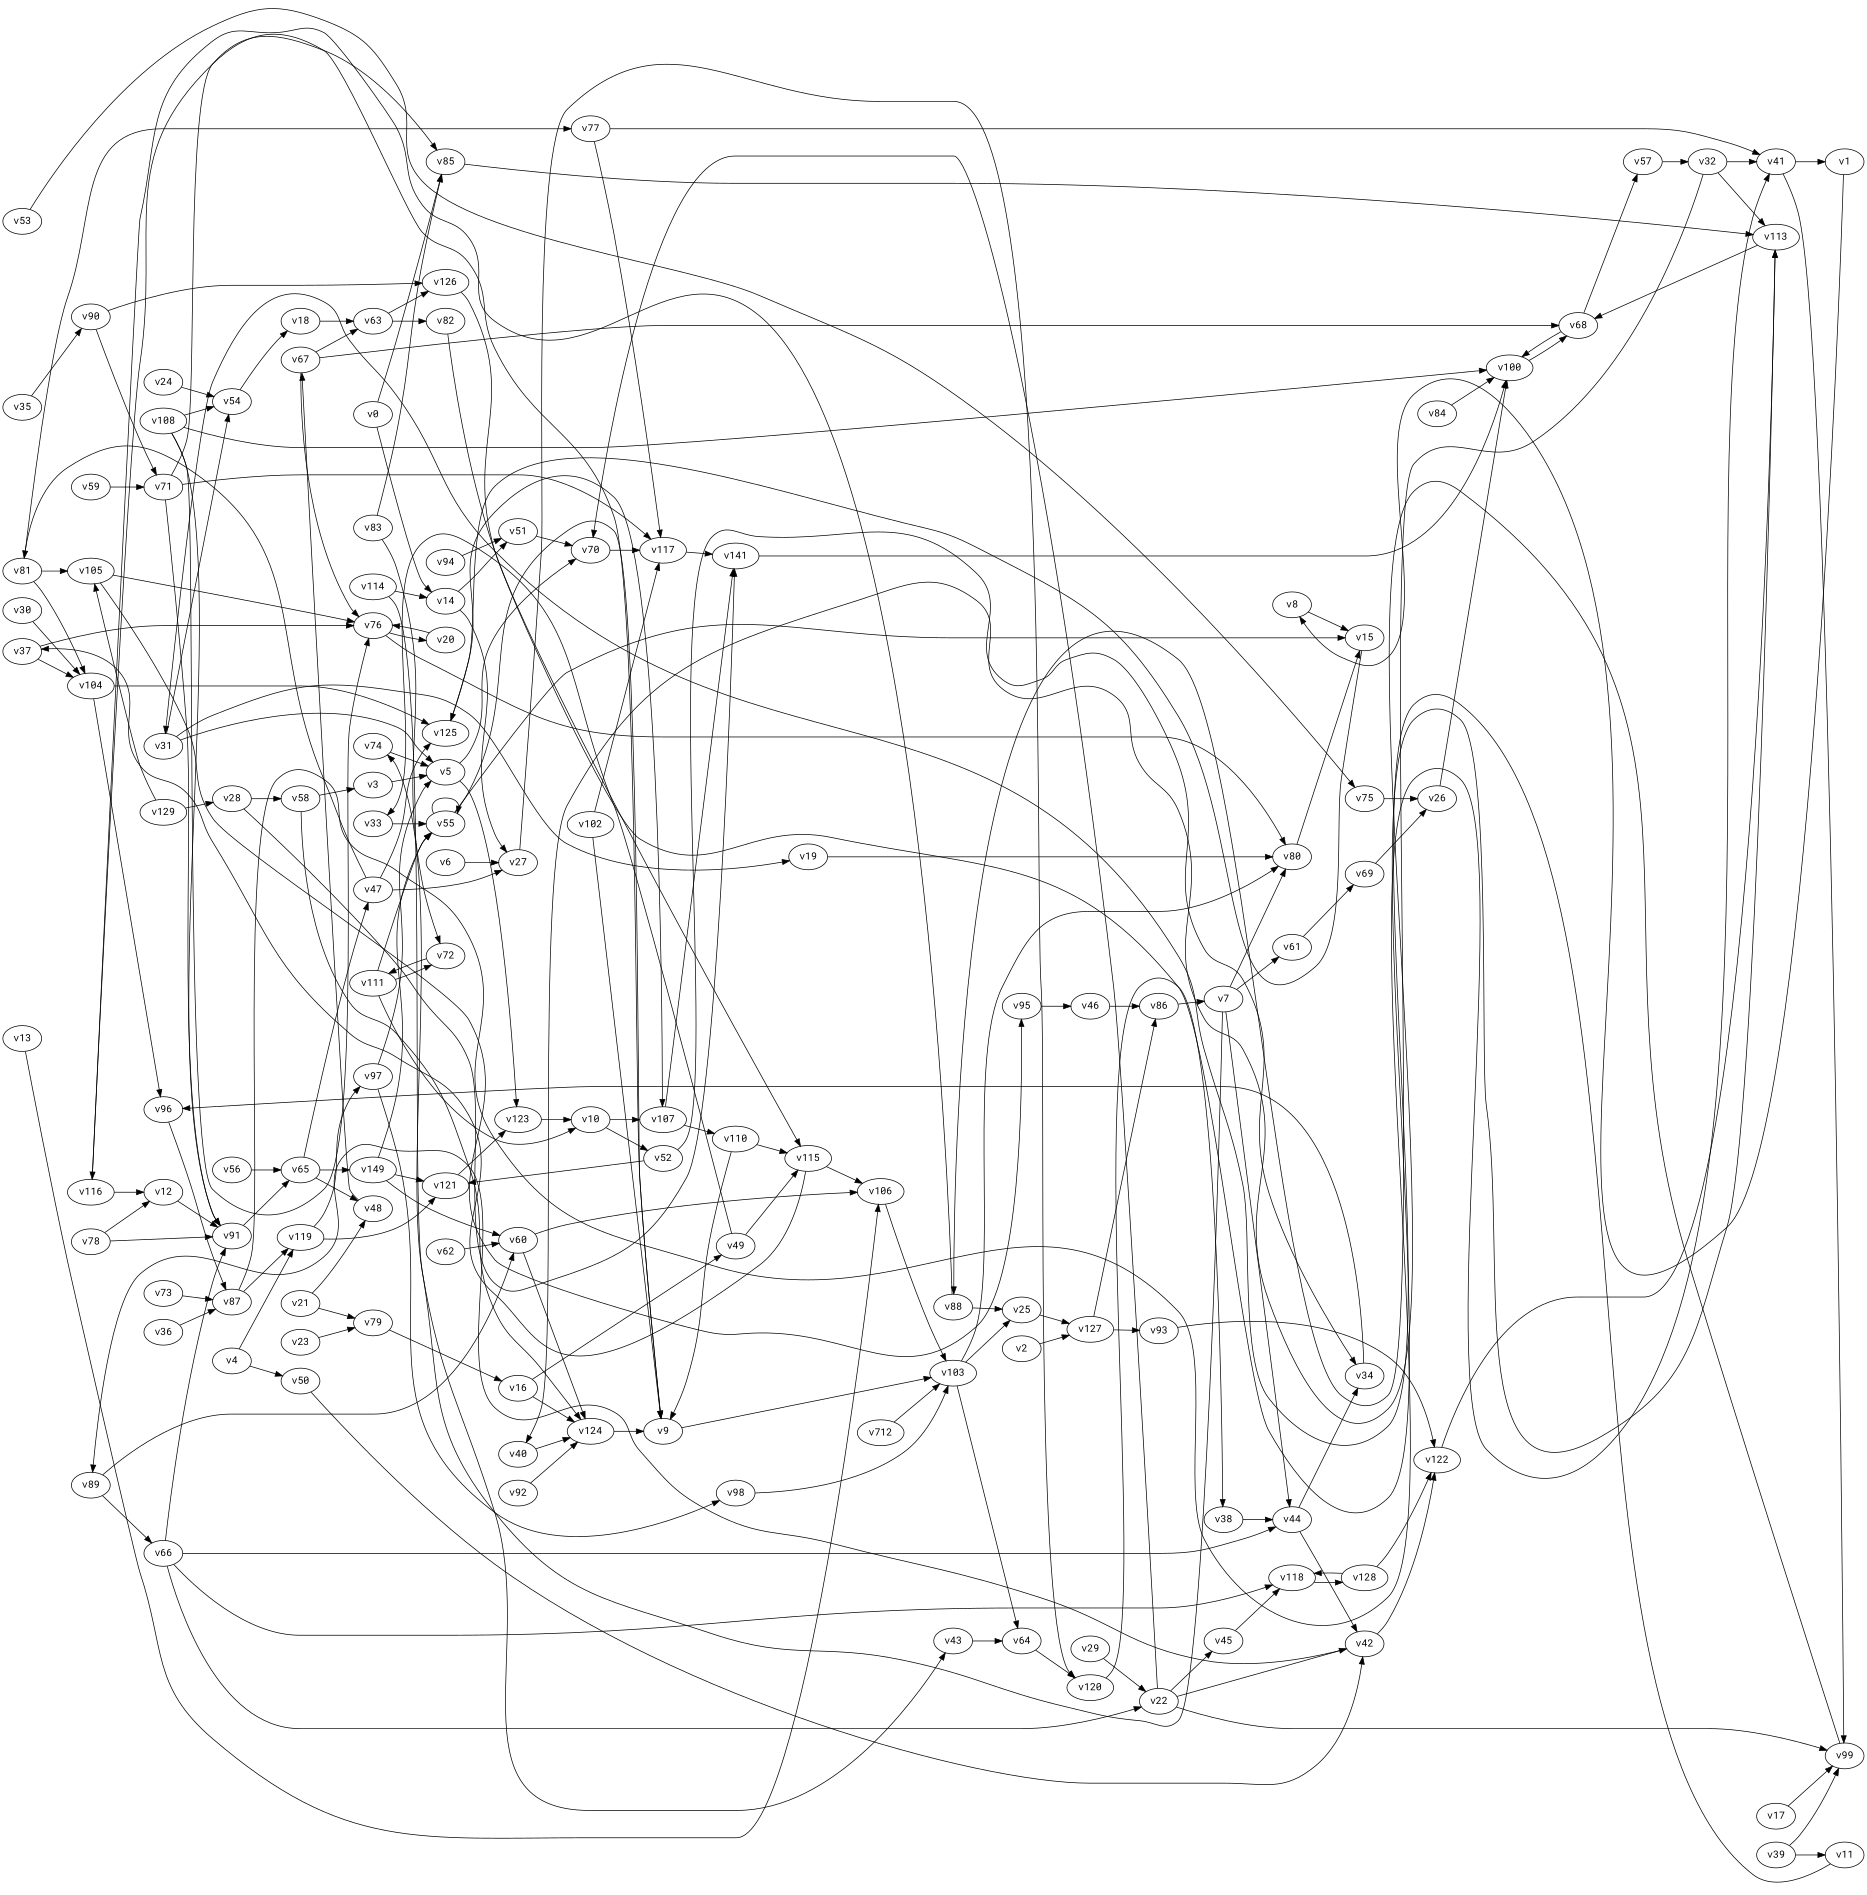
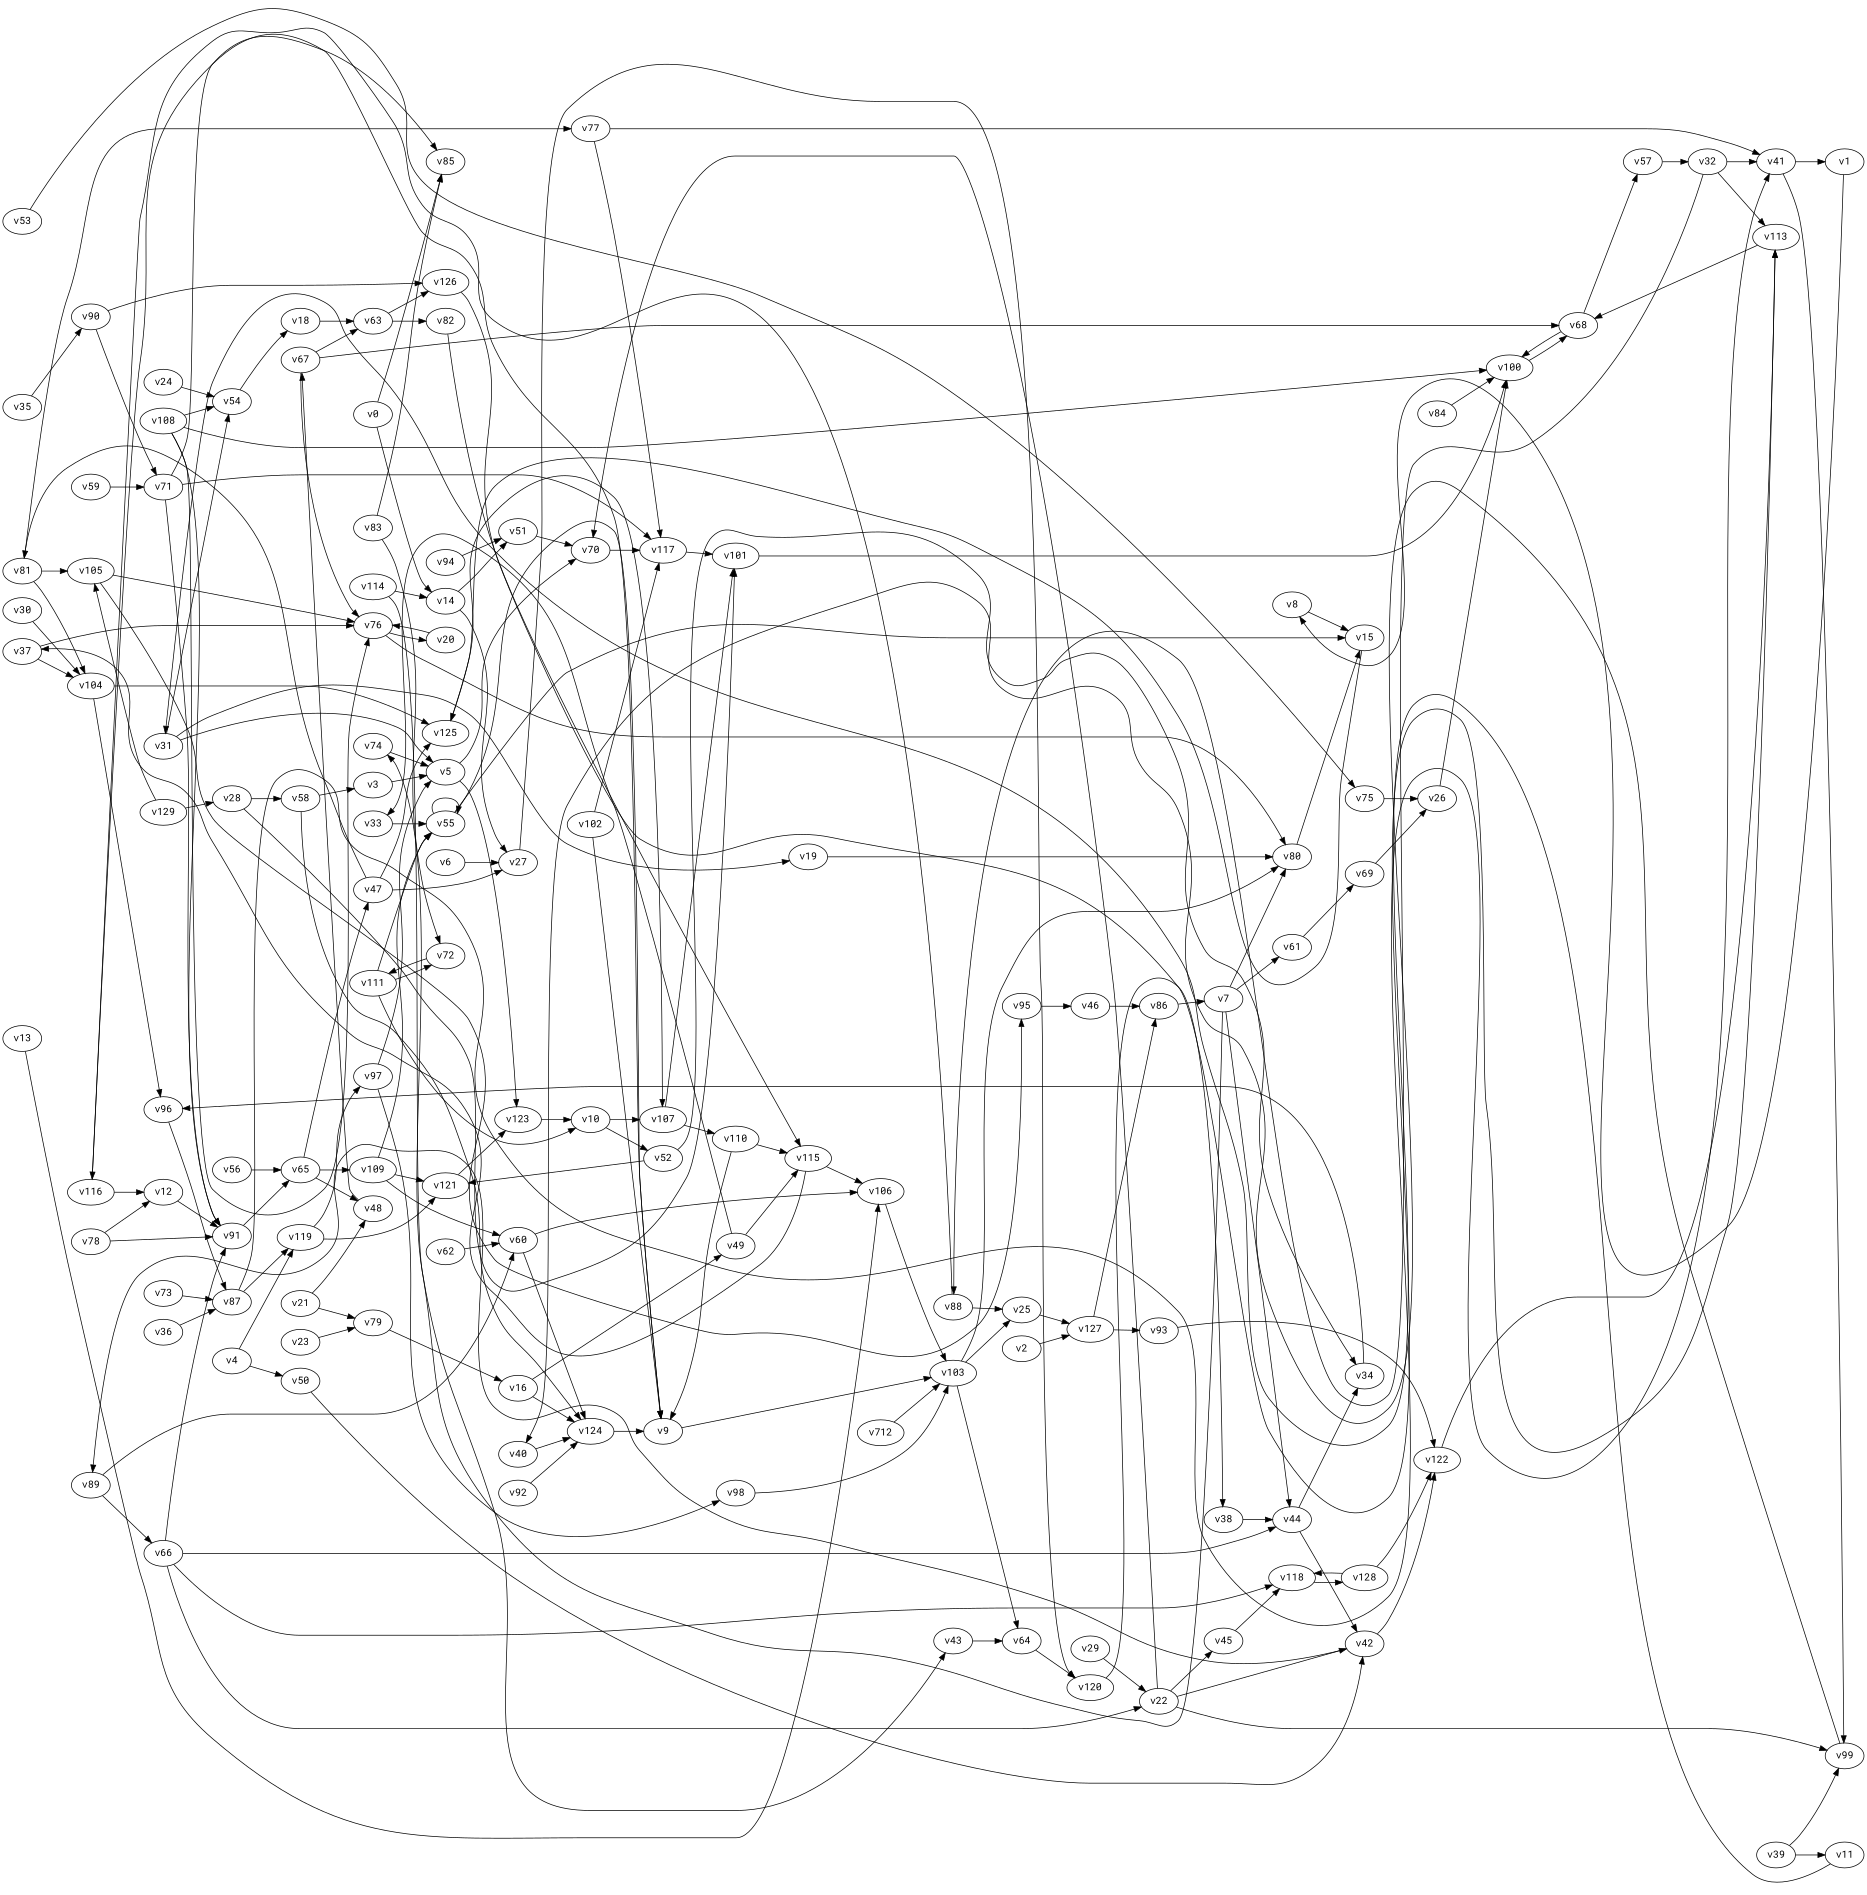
edge "v85" -> "v113": removed
node "v141": label "v141" -> "v101"
node "v149": label "v149" -> "v109"
node "v17": removed
